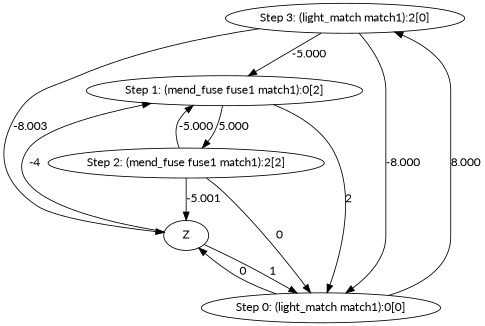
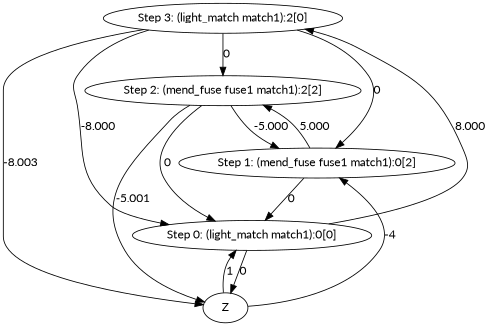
edge "Step 3: (light_match match1):2[0]" -> "Step 2: (mend_fuse fuse1 match1):2[2]": added, label "0"
edge "Step 3: (light_match match1):2[0]" -> "Step 1: (mend_fuse fuse1 match1):0[2]": label "-5.000" -> "0"
edge "Step 1: (mend_fuse fuse1 match1):0[2]" -> "Step 0: (light_match match1):0[0]": label "2" -> "0"
